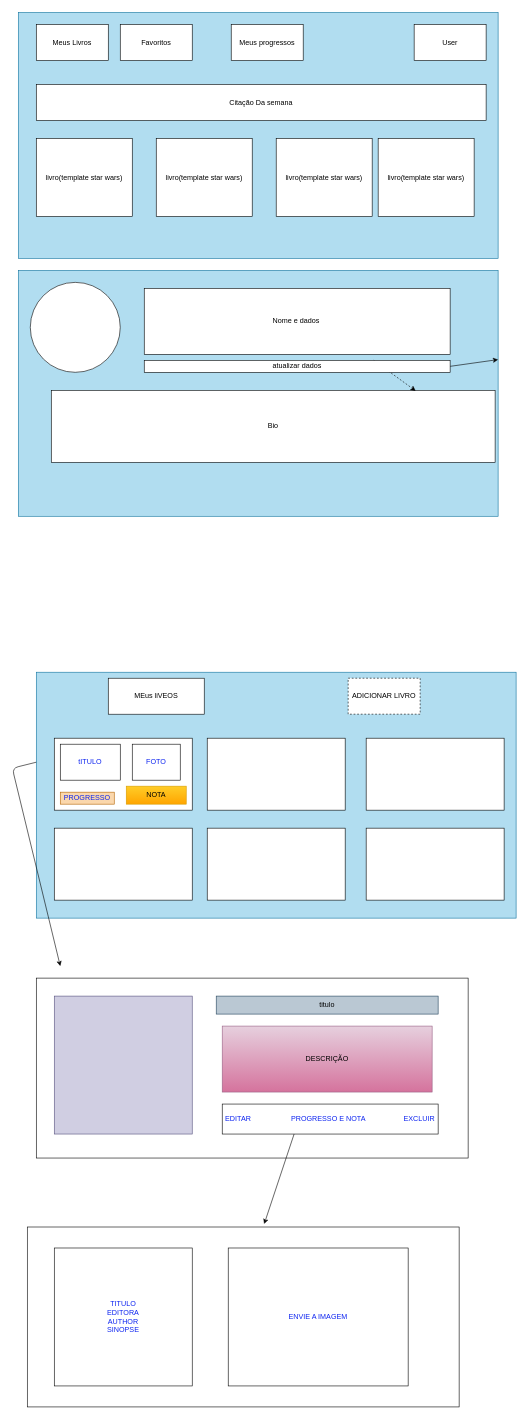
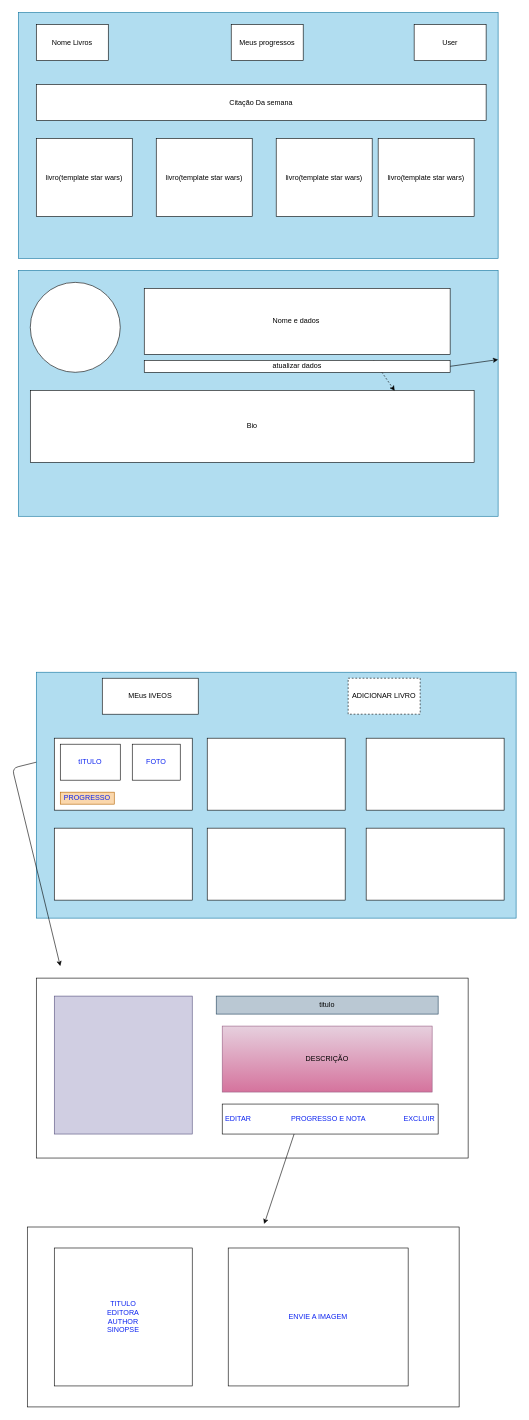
node "Meus Livros": label "Meus Livros" -> "Nome Livros"
node "Favoritos": removed
node "Bio": moved (273, 426) -> (252, 426)
node "MEus liVEOS": moved (156, 696) -> (150, 696)
node "NOTA": removed
